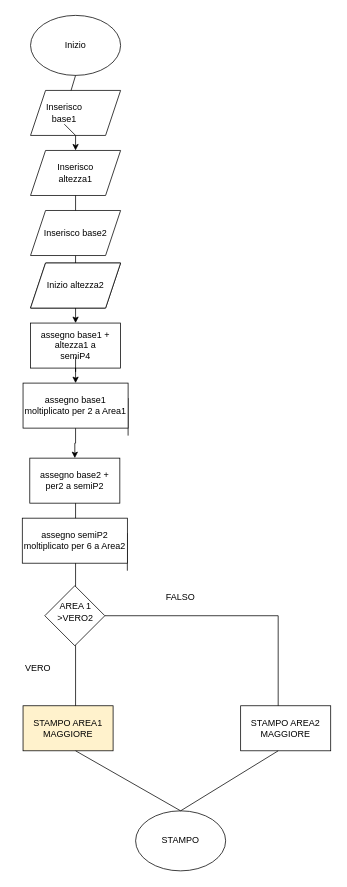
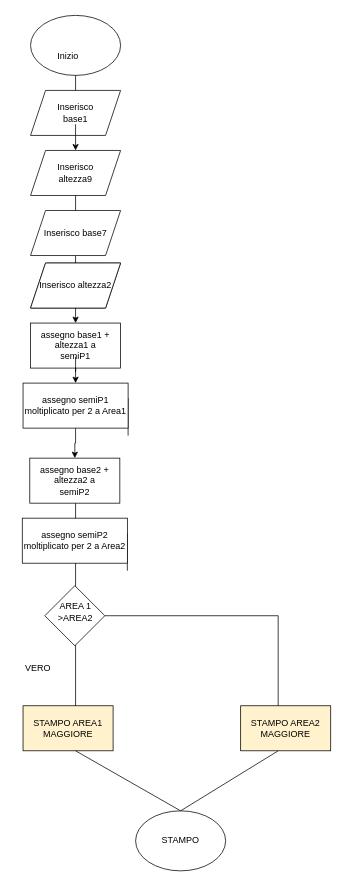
node "Inizio": moved (75, 45) -> (68, 57)
node "Inserisco base1": moved (64, 113) -> (75, 113)
node "Inserisco altezza1": label "Inserisco altezza1" -> "Inserisco altezza9"
node "Inserisco base2": label "Inserisco base2" -> "Inserisco base7"
node "Inizio altezza2": label "Inizio altezza2" -> "Inserisco altezza2"
node "assegno base1 + altezza1 a semiP4": label "assegno base1 + altezza1 a semiP4" -> "assegno base1 + altezza1 a semiP1"
node "assegno base1 moltiplicato per 2 a Area1": label "assegno base1 moltiplicato per 2 a Area1" -> "assegno semiP1 moltiplicato per 2 a Area1"
node "assegno base2 + per2 a semiP2": label "assegno base2 + per2 a semiP2" -> "assegno base2 + altezza2 a semiP2"
node "assegno semiP2 moltiplicato per 6 a Area2": label "assegno semiP2 moltiplicato per 6 a Area2" -> "assegno semiP2 moltiplicato per 2 a Area2"
node "FALSO": removed
node "AREA 1 >VERO2": label "AREA 1 >VERO2" -> "AREA 1 >AREA2"
node "STAMPO AREA2 MAGGIORE": fillcolor #ffffff -> #fff2cc
